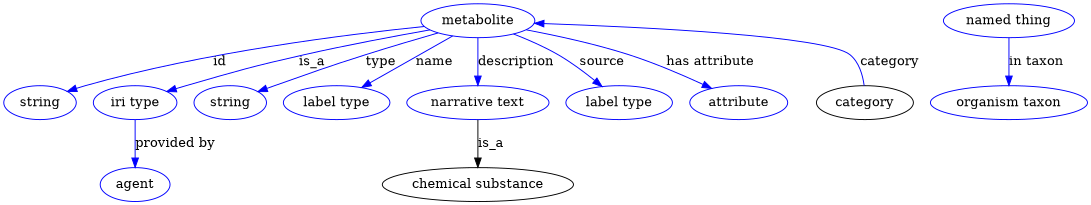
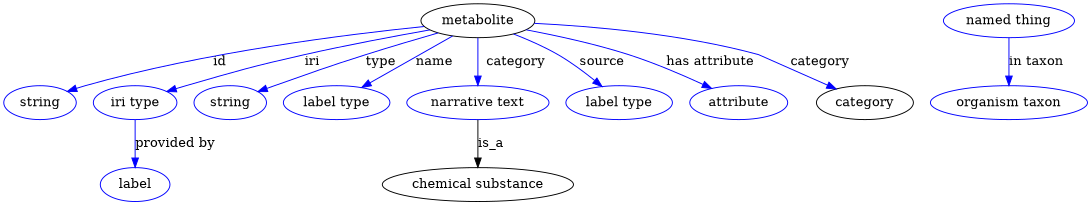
node "metabolite": color blue -> black
edge "category" -> "metabolite": reversed
edge "metabolite" -> "iri type": label "is_a" -> "iri"
edge "metabolite" -> "narrative text": label "description" -> "category"
node "agent": label "agent" -> "label"
